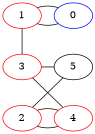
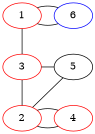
node "0": label "0" -> "6"
edge "3" -- "4": now "3" -- "2"
